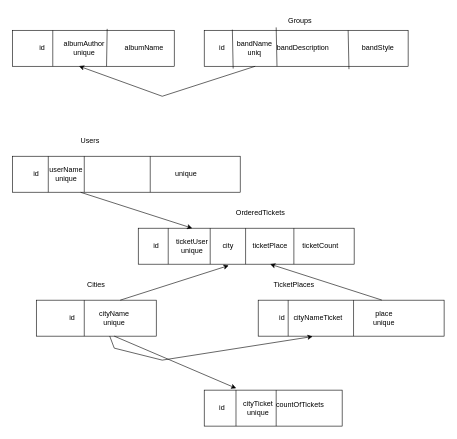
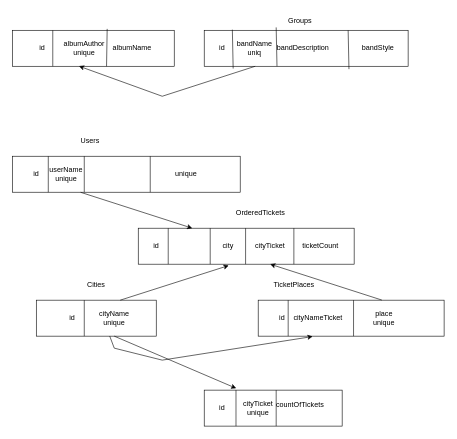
node "albumName": moved (144, 48) -> (132, 48)
node "ticketUser unique": removed
node "ticketPlace": label "ticketPlace" -> "cityTicket"
